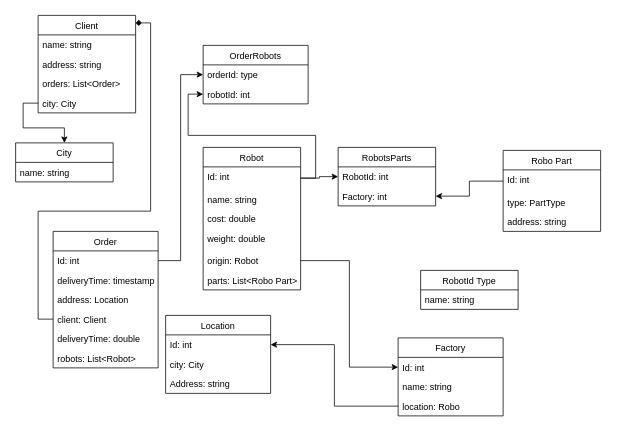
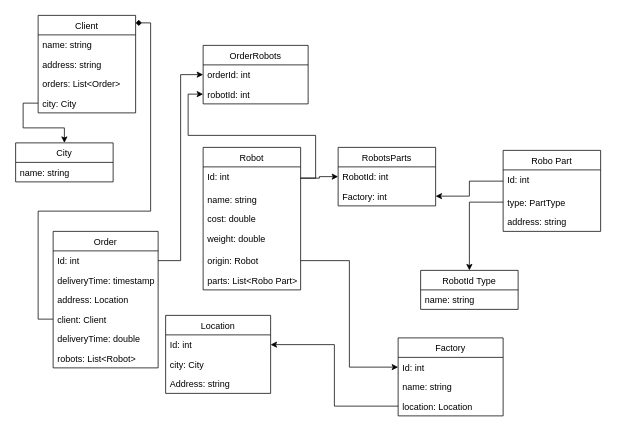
node "orderId: type": label "orderId: type" -> "orderId: int"
edge "type: PartType" -> "RobotId Type": added
node "location: Robo": label "location: Robo" -> "location: Location"
